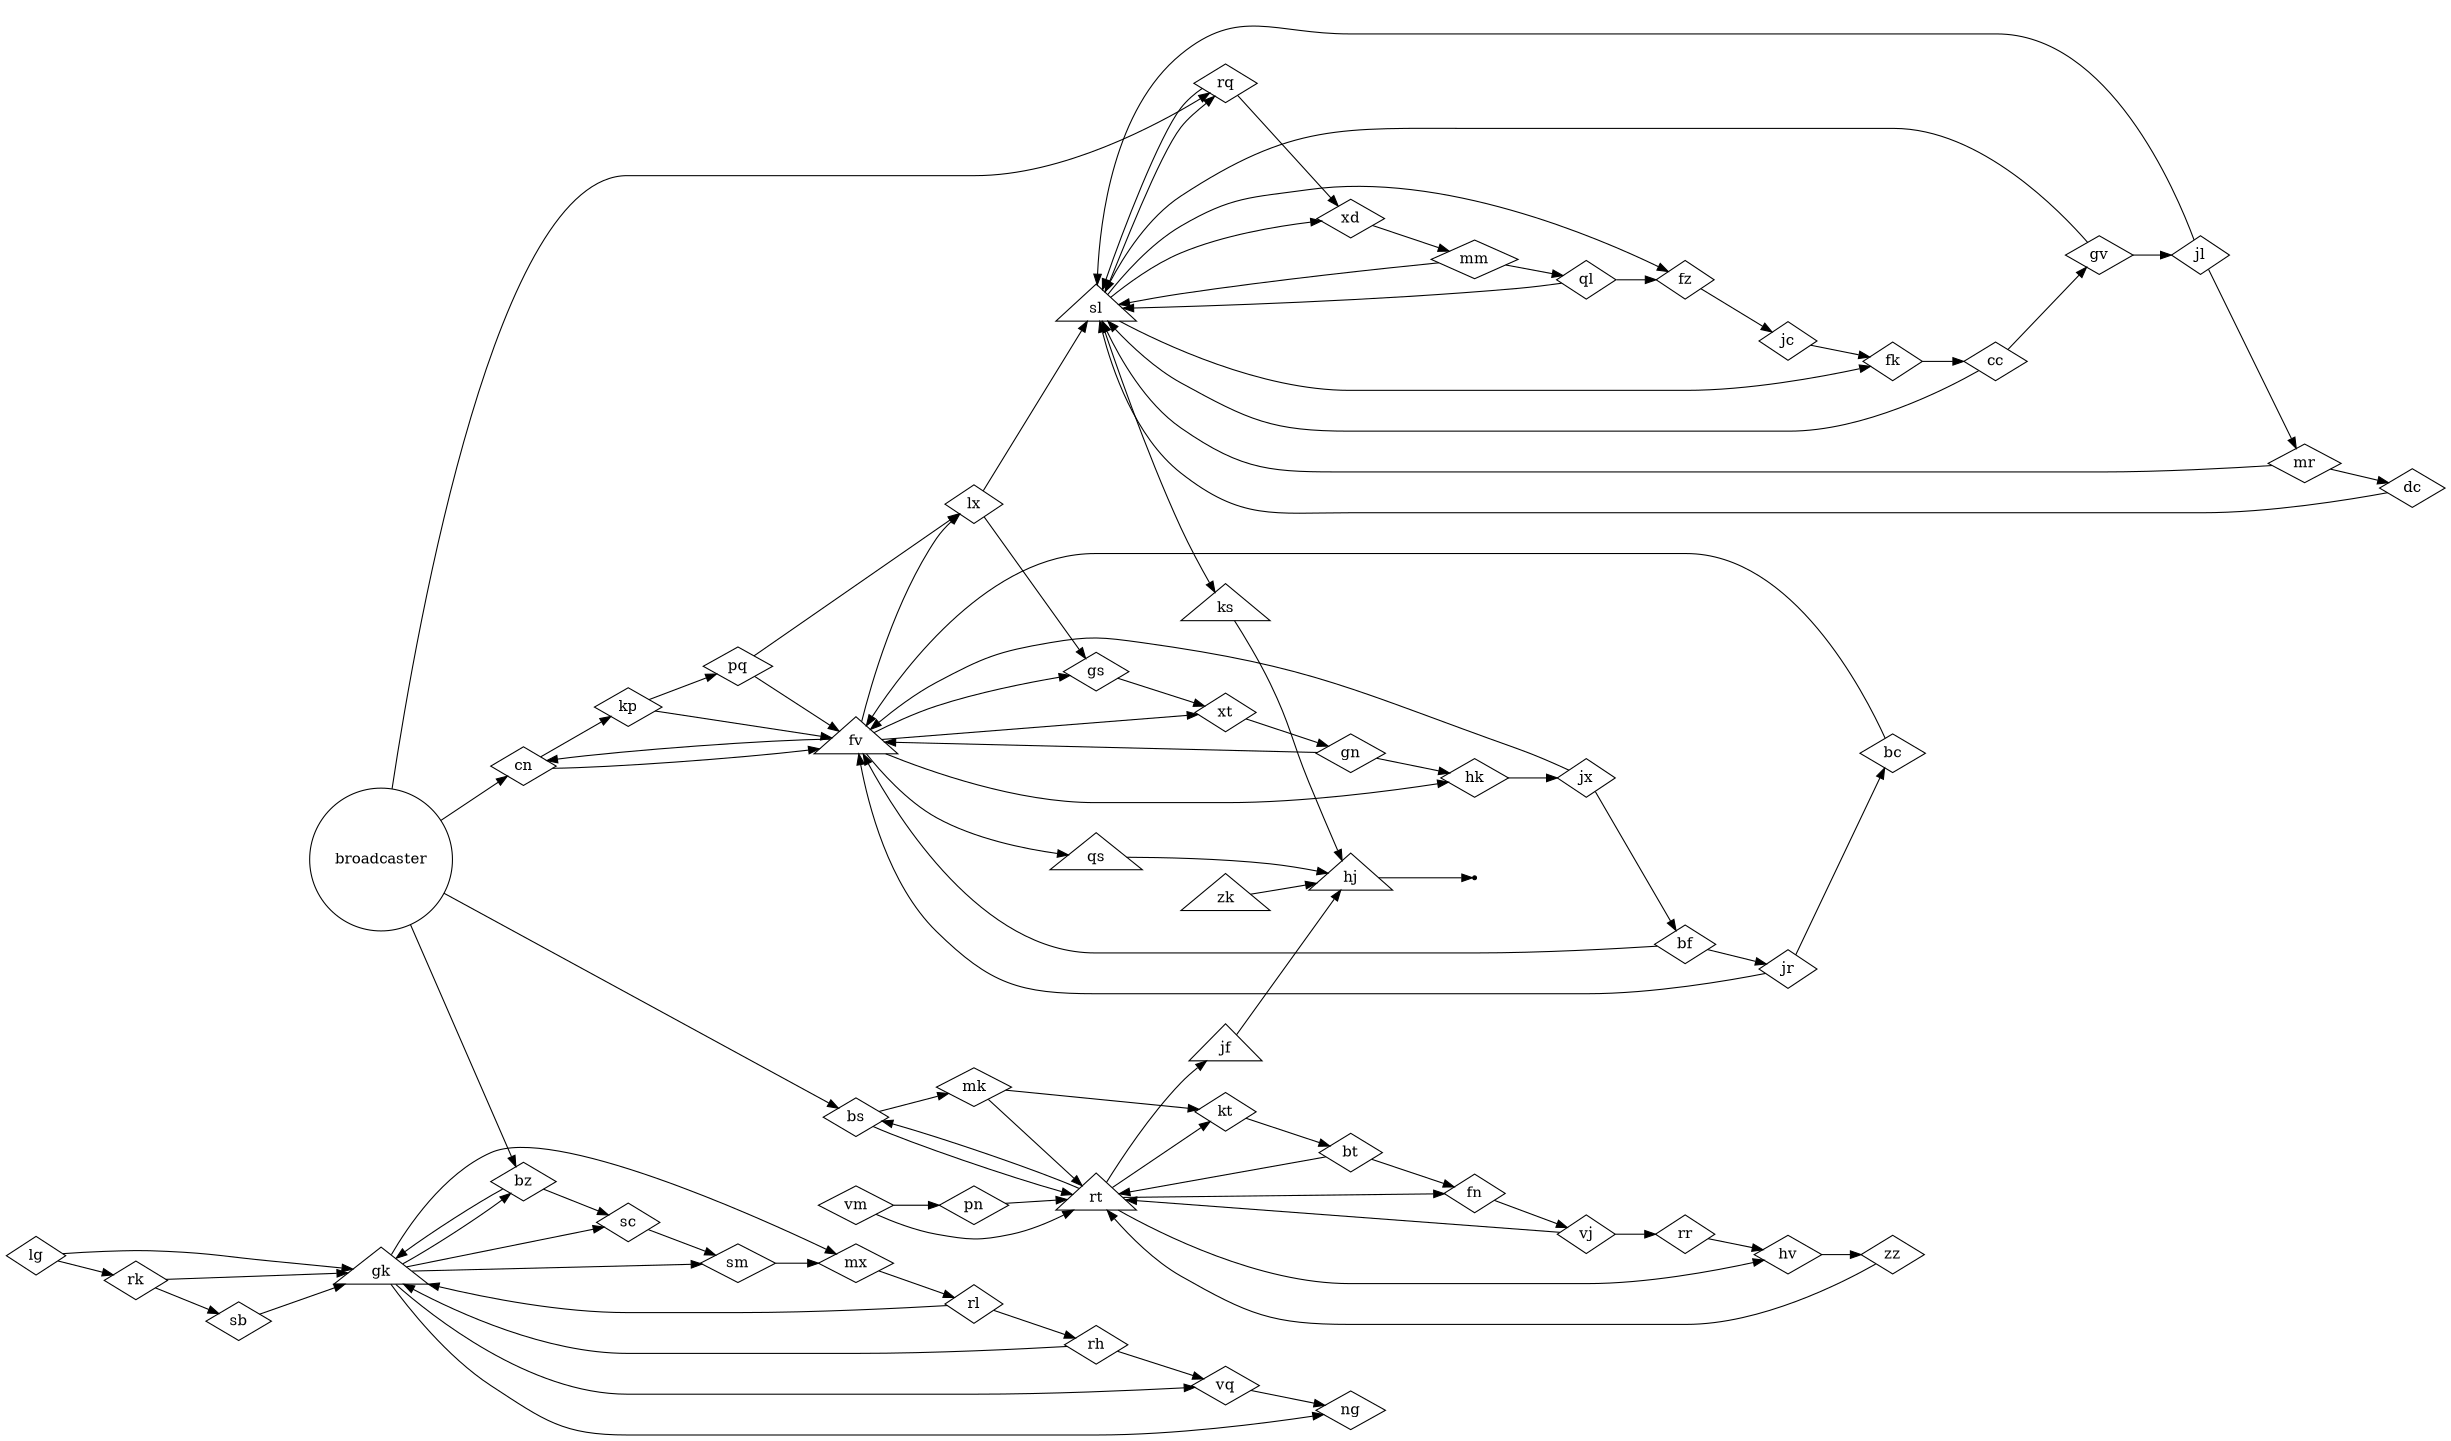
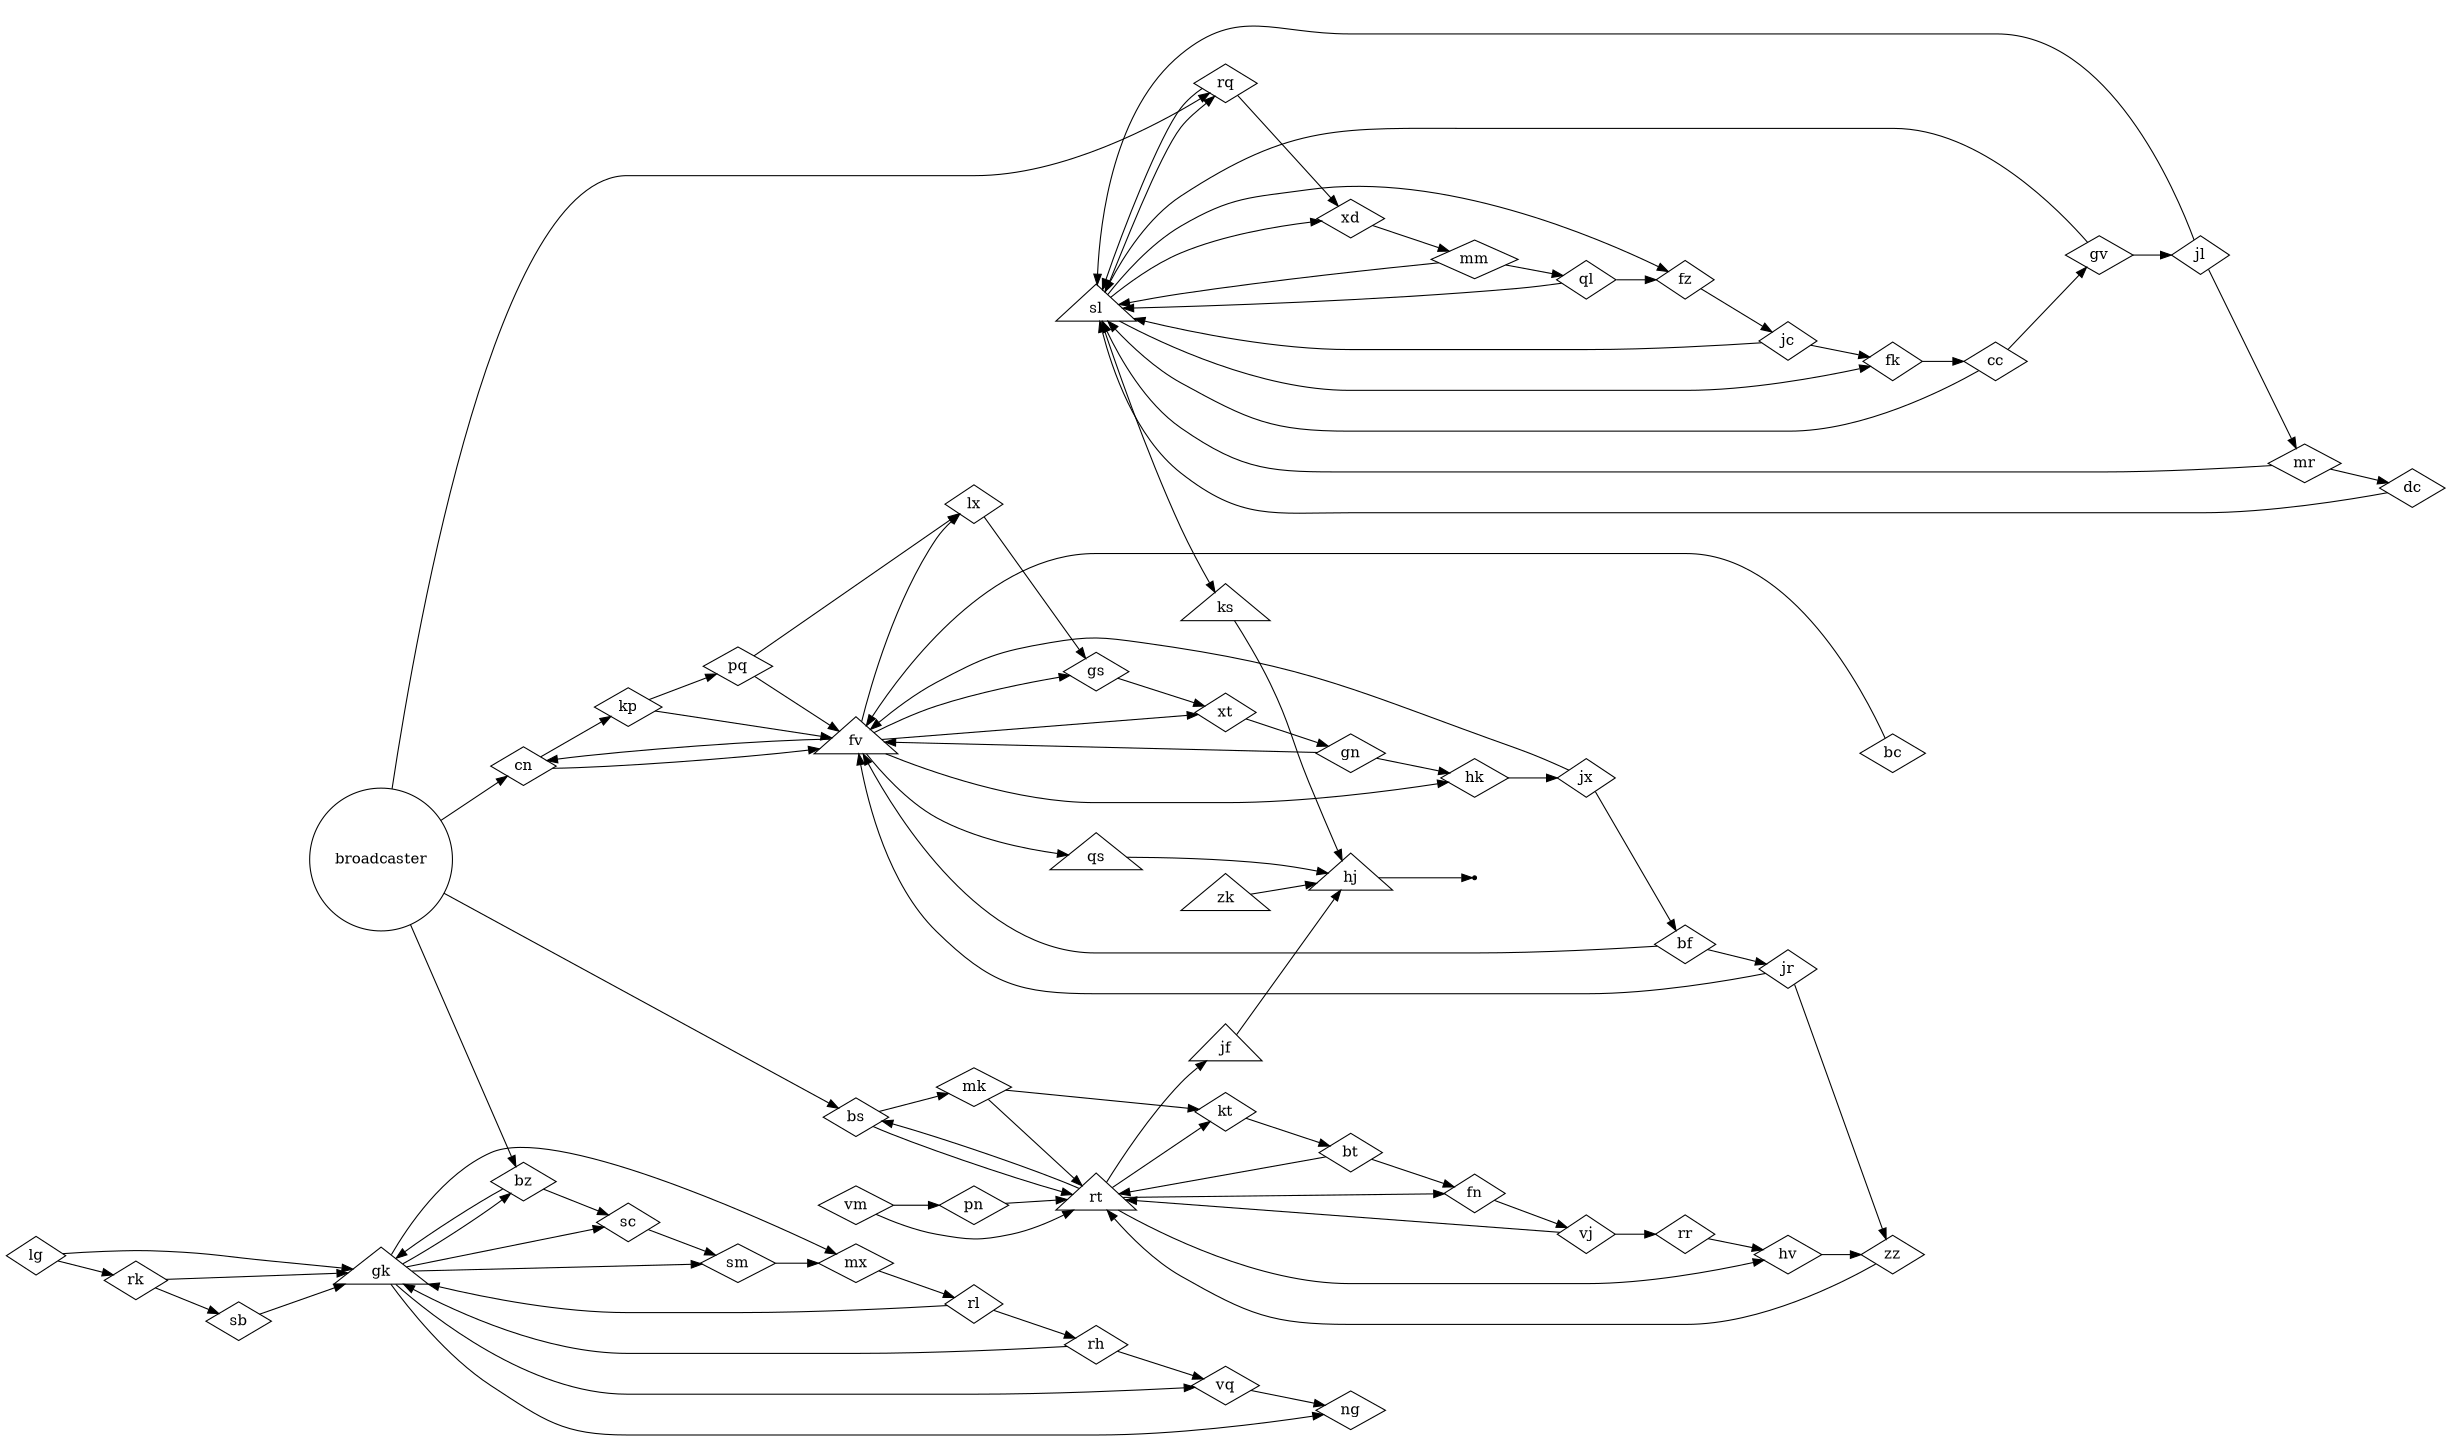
edge "lx" -> "sl": now "jc" -> "sl"
edge "jr" -> "bc": now "jr" -> "zz"
